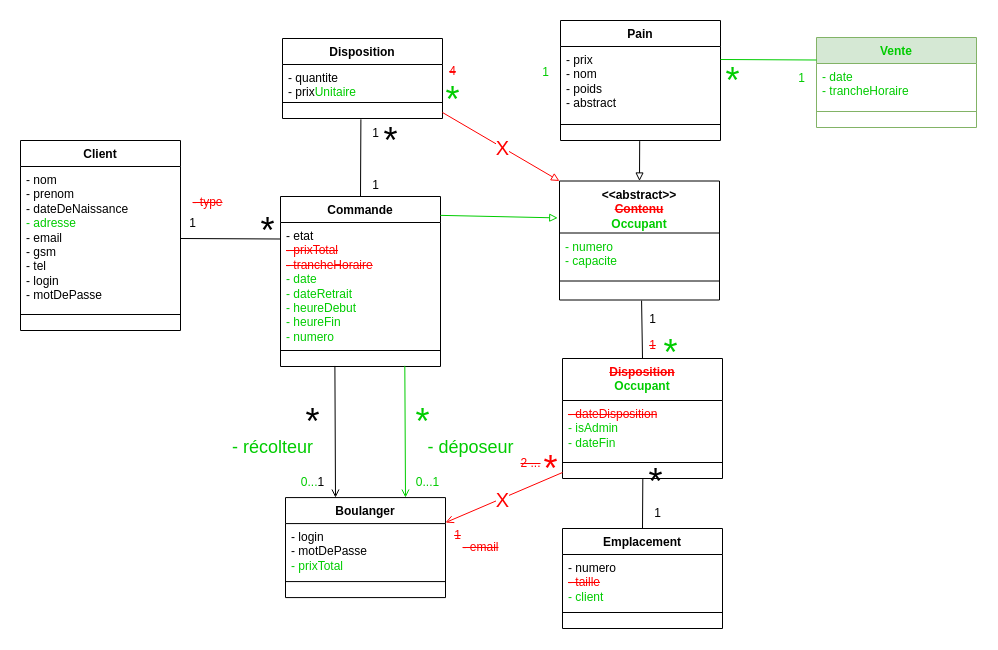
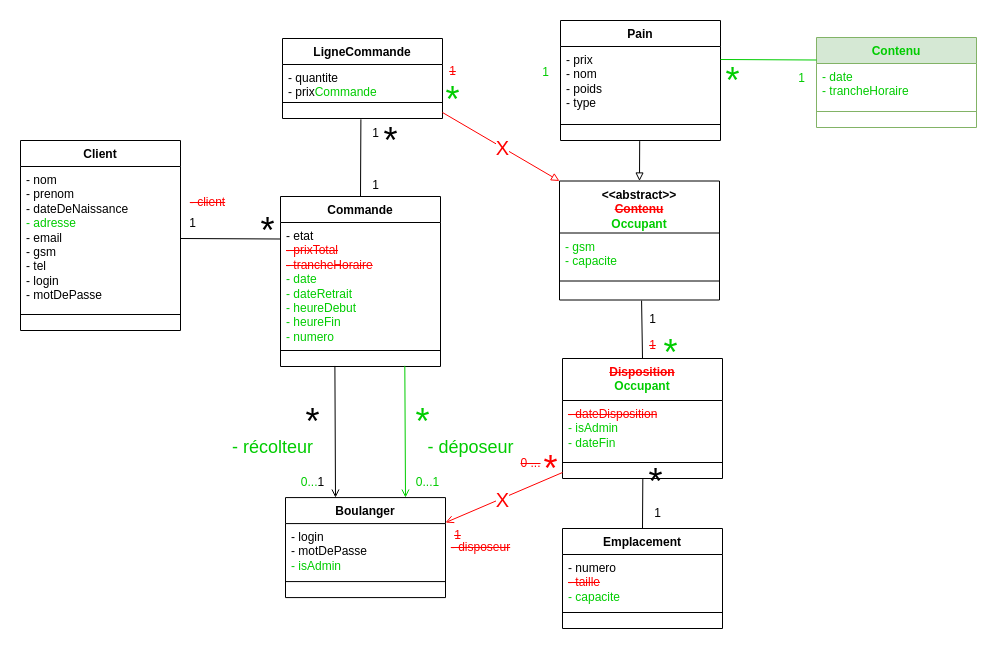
node "Vente": label "Vente" -> "Contenu"
node "Disposition": label "Disposition" -> "LigneCommande"
node "- prix - nom - poids - abstract": label "- prix - nom - poids - abstract" -> "- prix - nom - poids - type"
node "- quantite - prixUnitaire": label "- quantite - prixUnitaire" -> "- quantite - prixCommande"
node "4 *": label "4 *" -> "1 *"
node "- type": label "- type" -> "- client"
edge "Commande" -> "<<abstract>> Contenu Occupant": removed
node "- numero - capacite": label "- numero - capacite" -> "- gsm - capacite"
node "2 ...": label "2 ..." -> "0 ..."
node "- email": label "- email" -> "- disposeur"
node "- login - motDePasse - prixTotal": label "- login - motDePasse - prixTotal" -> "- login - motDePasse - isAdmin"
node "- numero - taille - client": label "- numero - taille - client" -> "- numero - taille - capacite"
